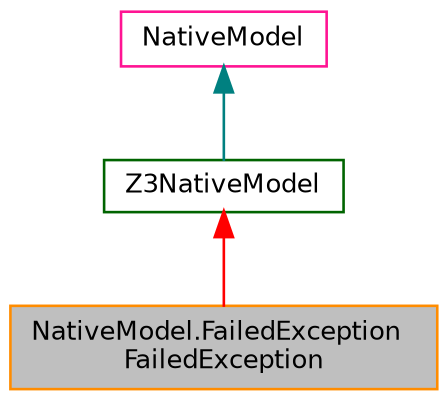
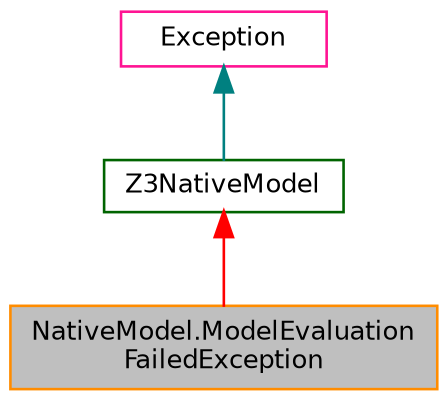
node "NativeModel": label "NativeModel" -> "Exception"
node "NativeModel.FailedException FailedException": label "NativeModel.FailedException FailedException" -> "NativeModel.ModelEvaluation FailedException"
